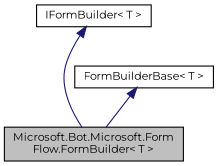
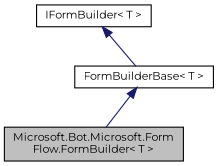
edge "Microsoft.Bot.Microsoft.Form Flow.FormBuilder< T >" -> "IFormBuilder< T >": now "FormBuilderBase< T >" -> "IFormBuilder< T >"
